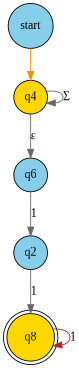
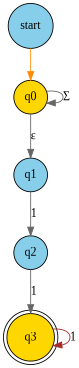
node "q4": label "q4" -> "q0"
node "q6": label "q6" -> "q1"
node "q8": label "q8" -> "q3"
